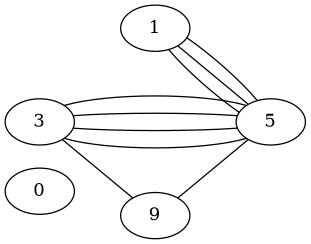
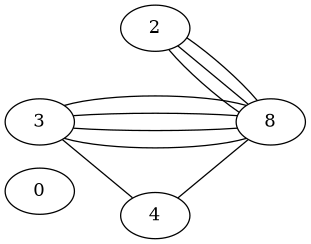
node "1": label "1" -> "2"
node "5": label "5" -> "8"
node "9": label "9" -> "4"
